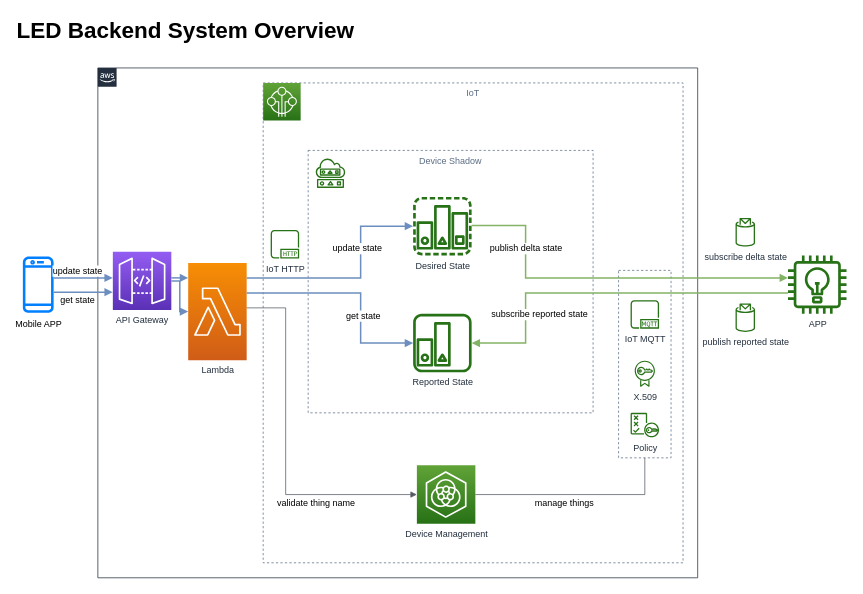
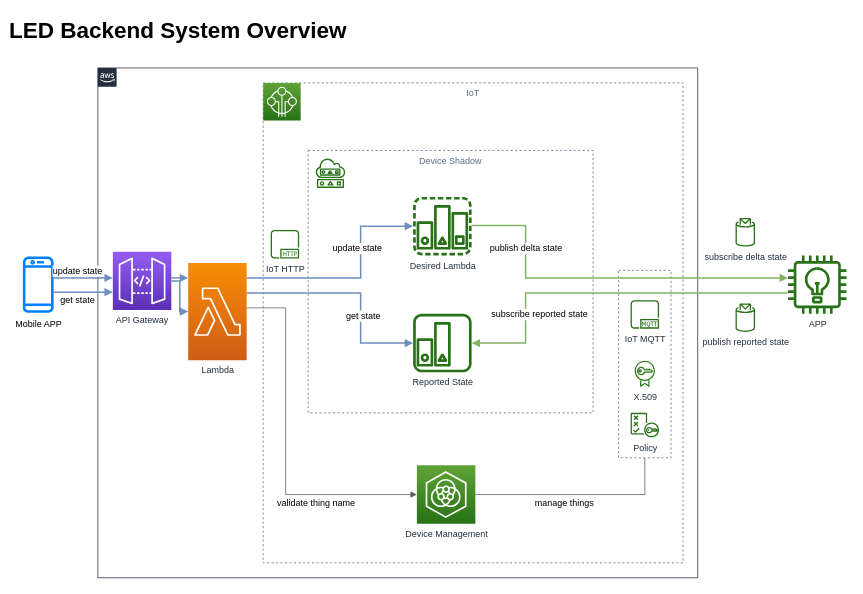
node "LED Backend System Overview": moved (192, 30) -> (184, 30)
node "Desired State": label "Desired State" -> "Desired Lambda"
